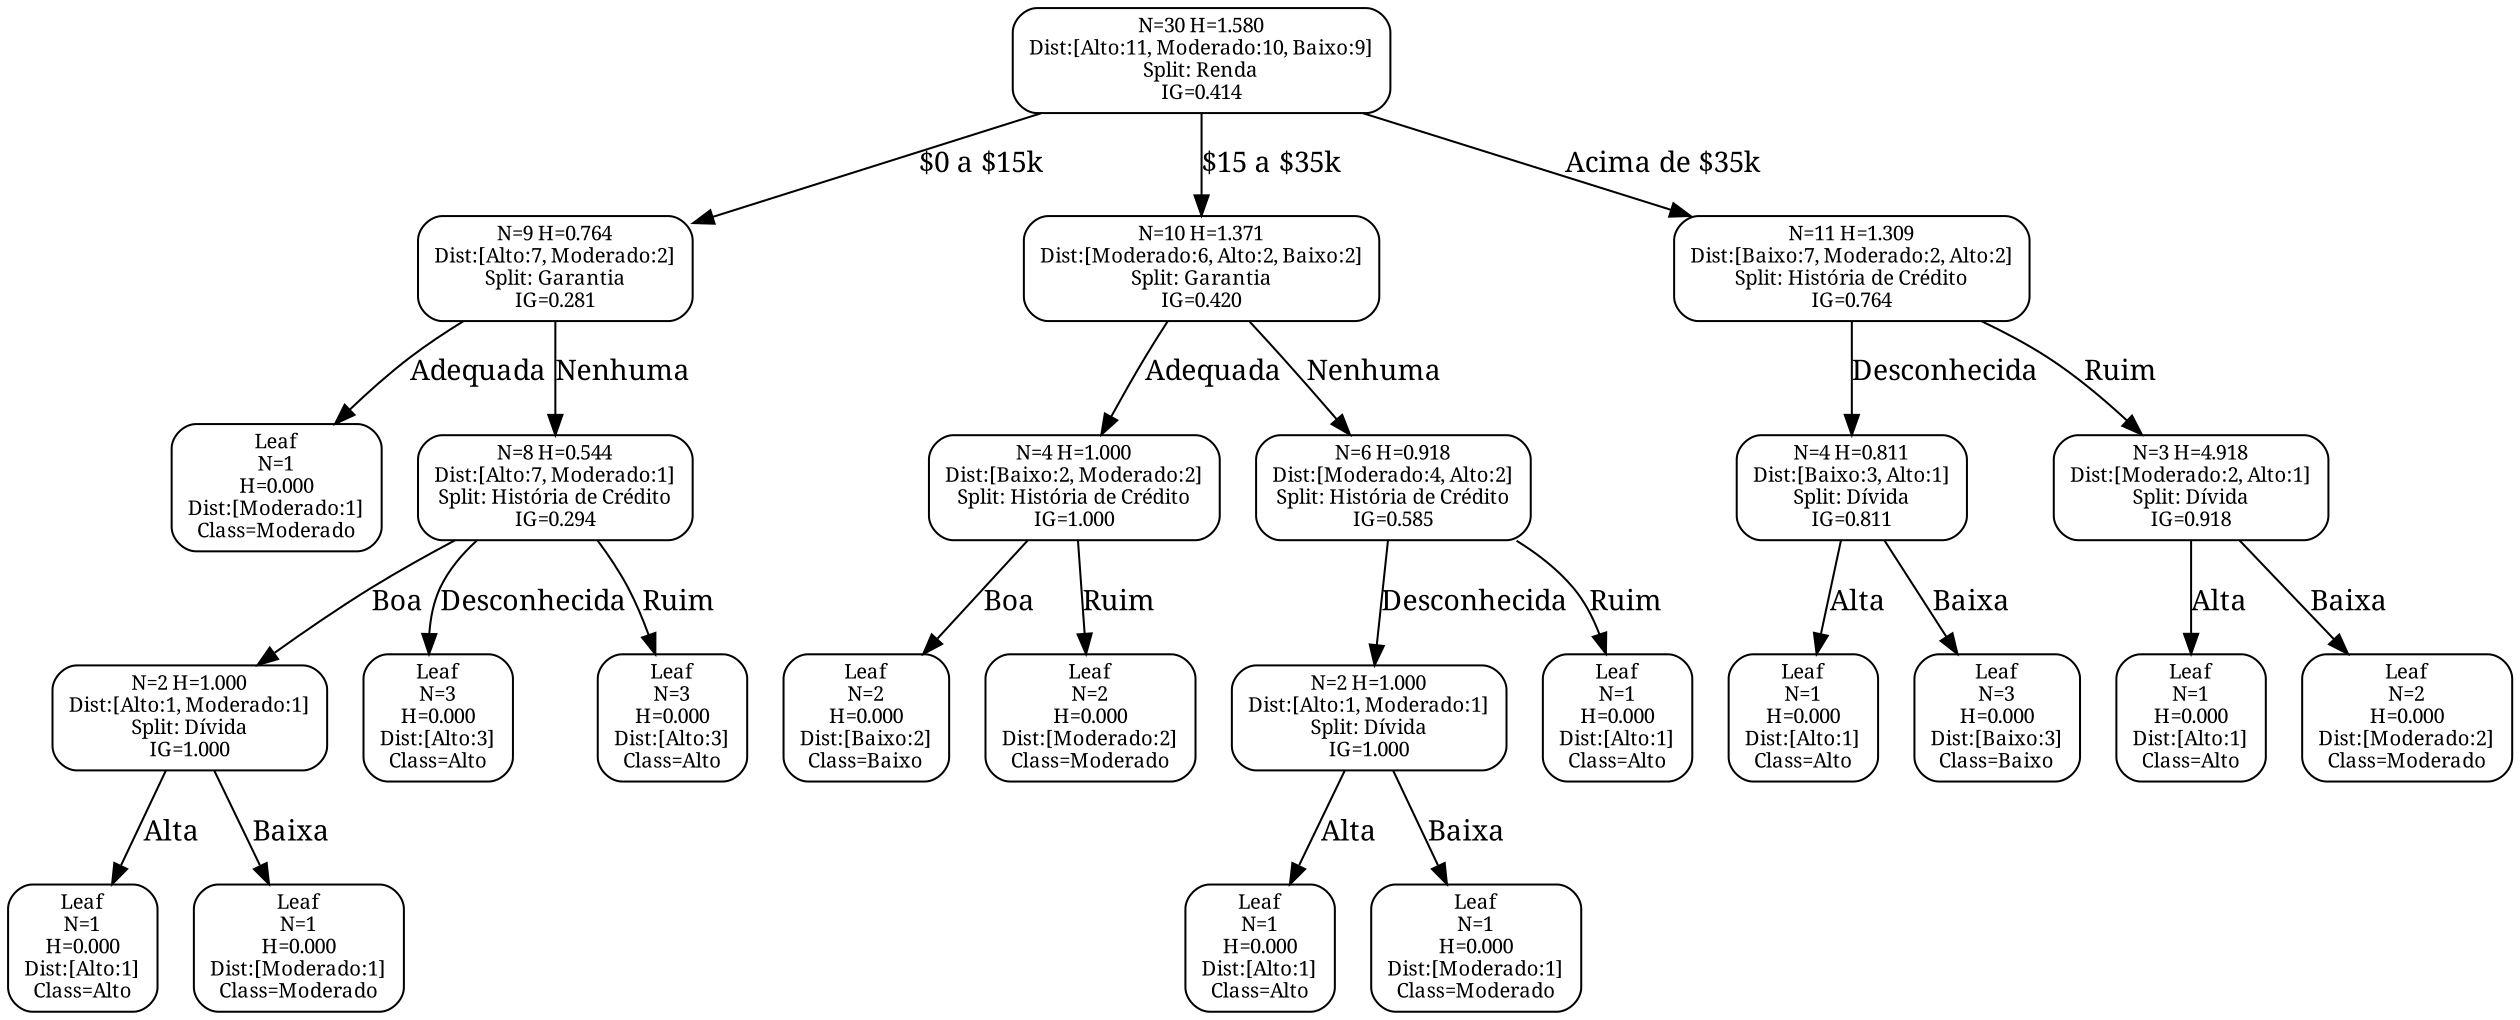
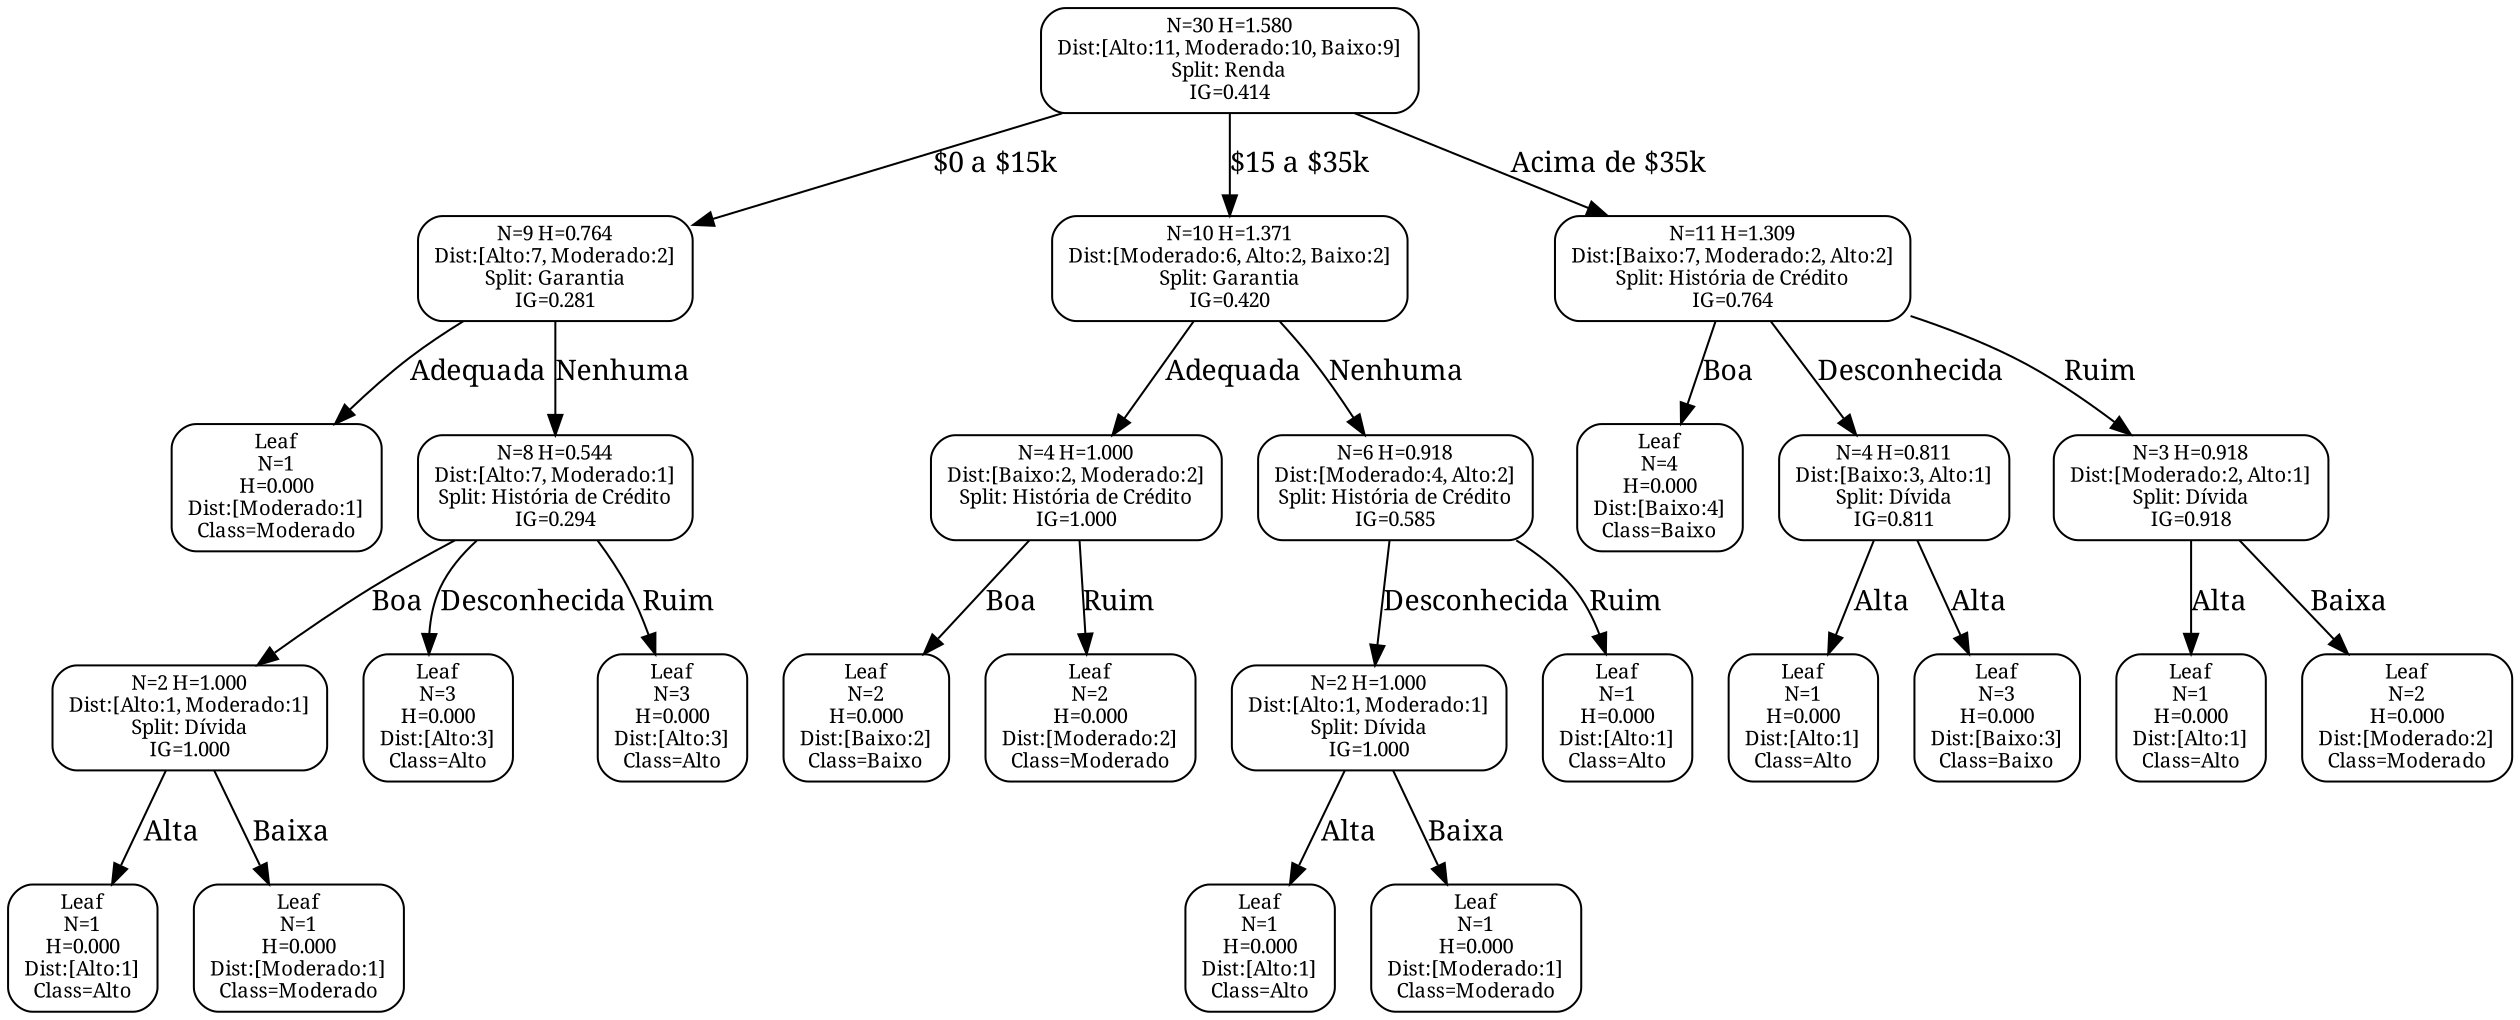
node "Leaf N=4 H=0.000 Dist:[Baixo:4] Class=Baixo": added
node "N=3 H=4.918 Dist:[Moderado:2, Alto:1] Split: Dívida IG=0.918": label "N=3 H=4.918 Dist:[Moderado:2, Alto:1] Split: Dívida IG=0.918" -> "N=3 H=0.918 Dist:[Moderado:2, Alto:1] Split: Dívida IG=0.918"
edge "N=4 H=0.811 Dist:[Baixo:3, Alto:1] Split: Dívida IG=0.811" -> "Leaf N=3 H=0.000 Dist:[Baixo:3] Class=Baixo": label "Baixa" -> "Alta"
